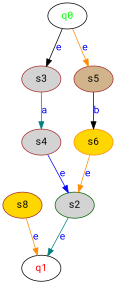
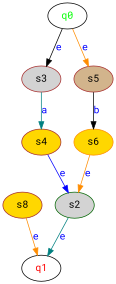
node "s4": fillcolor lightgrey -> gold
